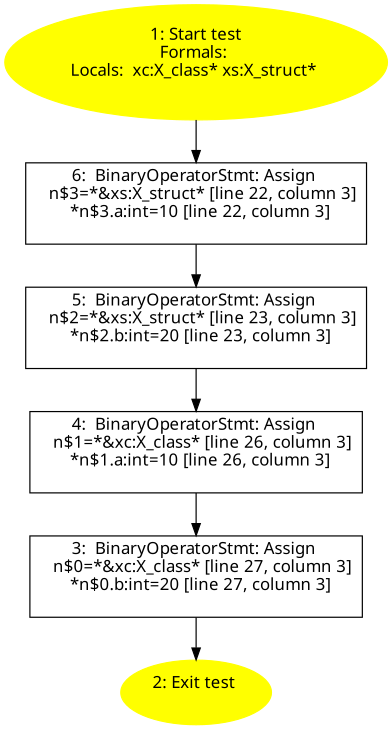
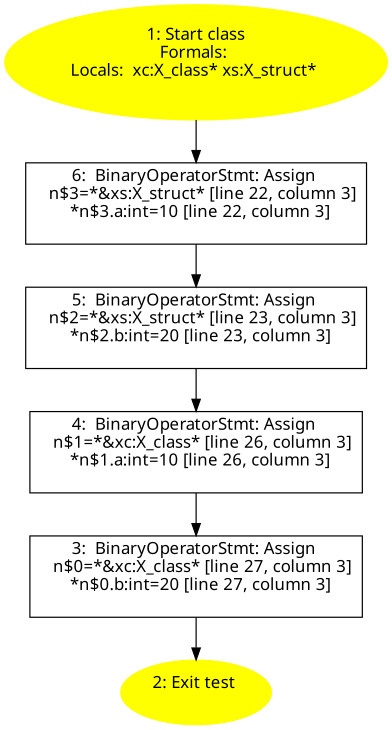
node "1: Start test Formals: Locals:  xc:X_class* xs:X_struct*": label "1: Start test Formals: Locals:  xc:X_class* xs:X_struct*" -> "1: Start class Formals: Locals:  xc:X_class* xs:X_struct*"
